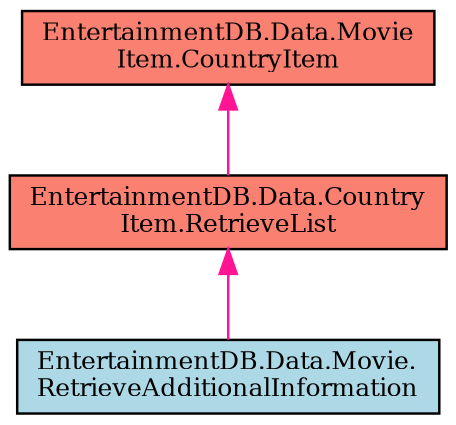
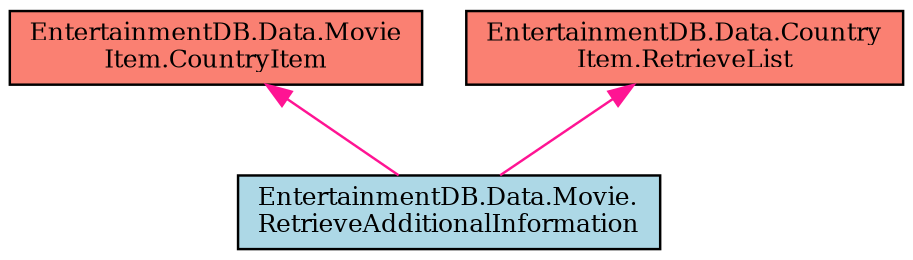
edge "EntertainmentDB.Data.Country Item.RetrieveList" -> "EntertainmentDB.Data.Movie Item.CountryItem": now "EntertainmentDB.Data.Movie. RetrieveAdditionalInformation" -> "EntertainmentDB.Data.Movie Item.CountryItem"
